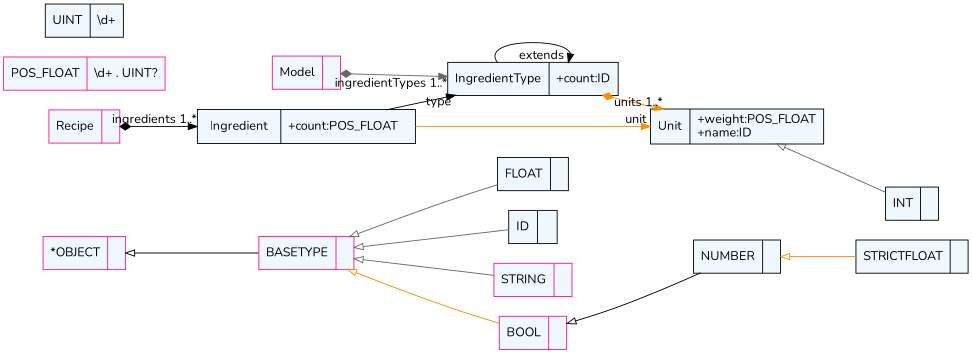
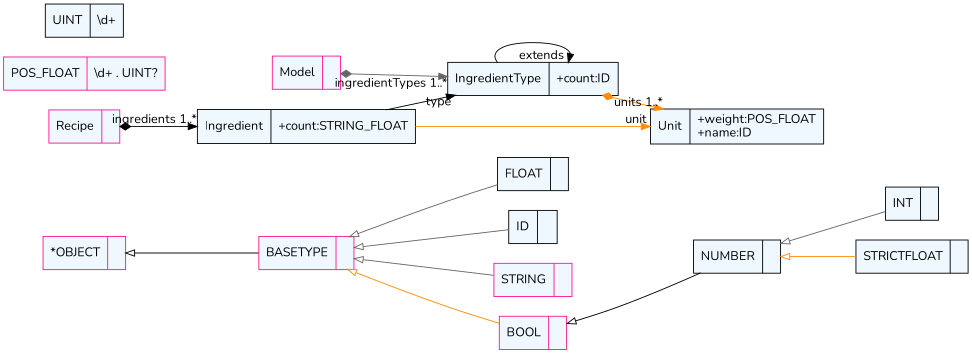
node "Ingredient": text "+count:POS_FLOAT" -> "+count:STRING_FLOAT"
edge "INT" -> "Unit": now "INT" -> "NUMBER"
